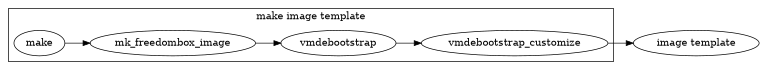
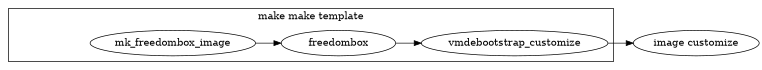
cluster "make image template": label "make image template" -> "make make template"
node "make": removed
node "vmdebootstrap": label "vmdebootstrap" -> "freedombox"
node "image template": label "image template" -> "image customize"
